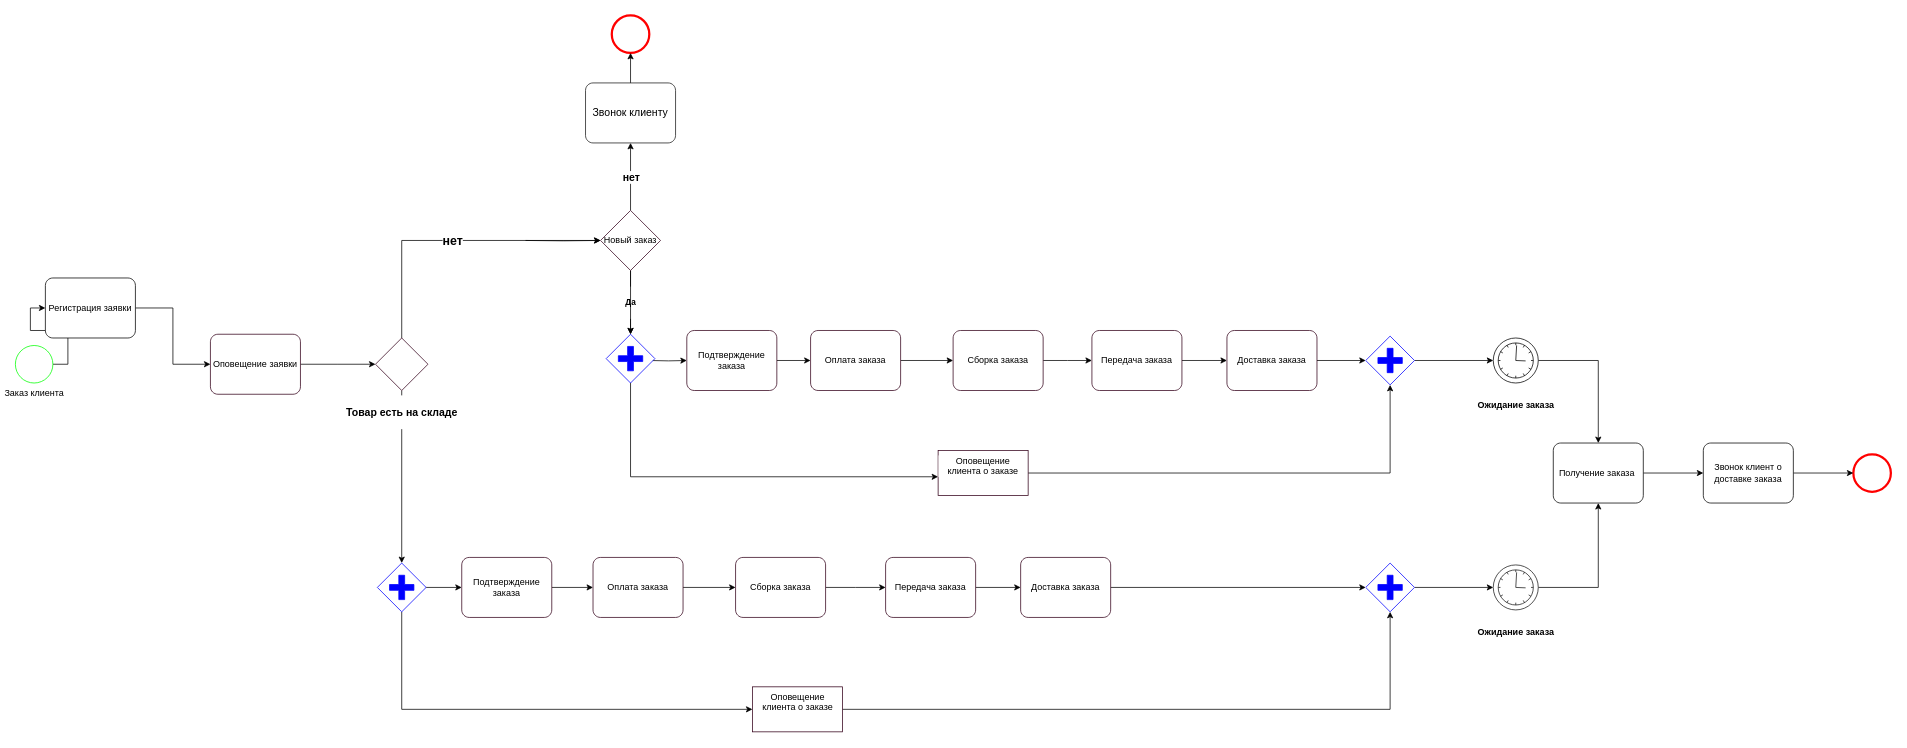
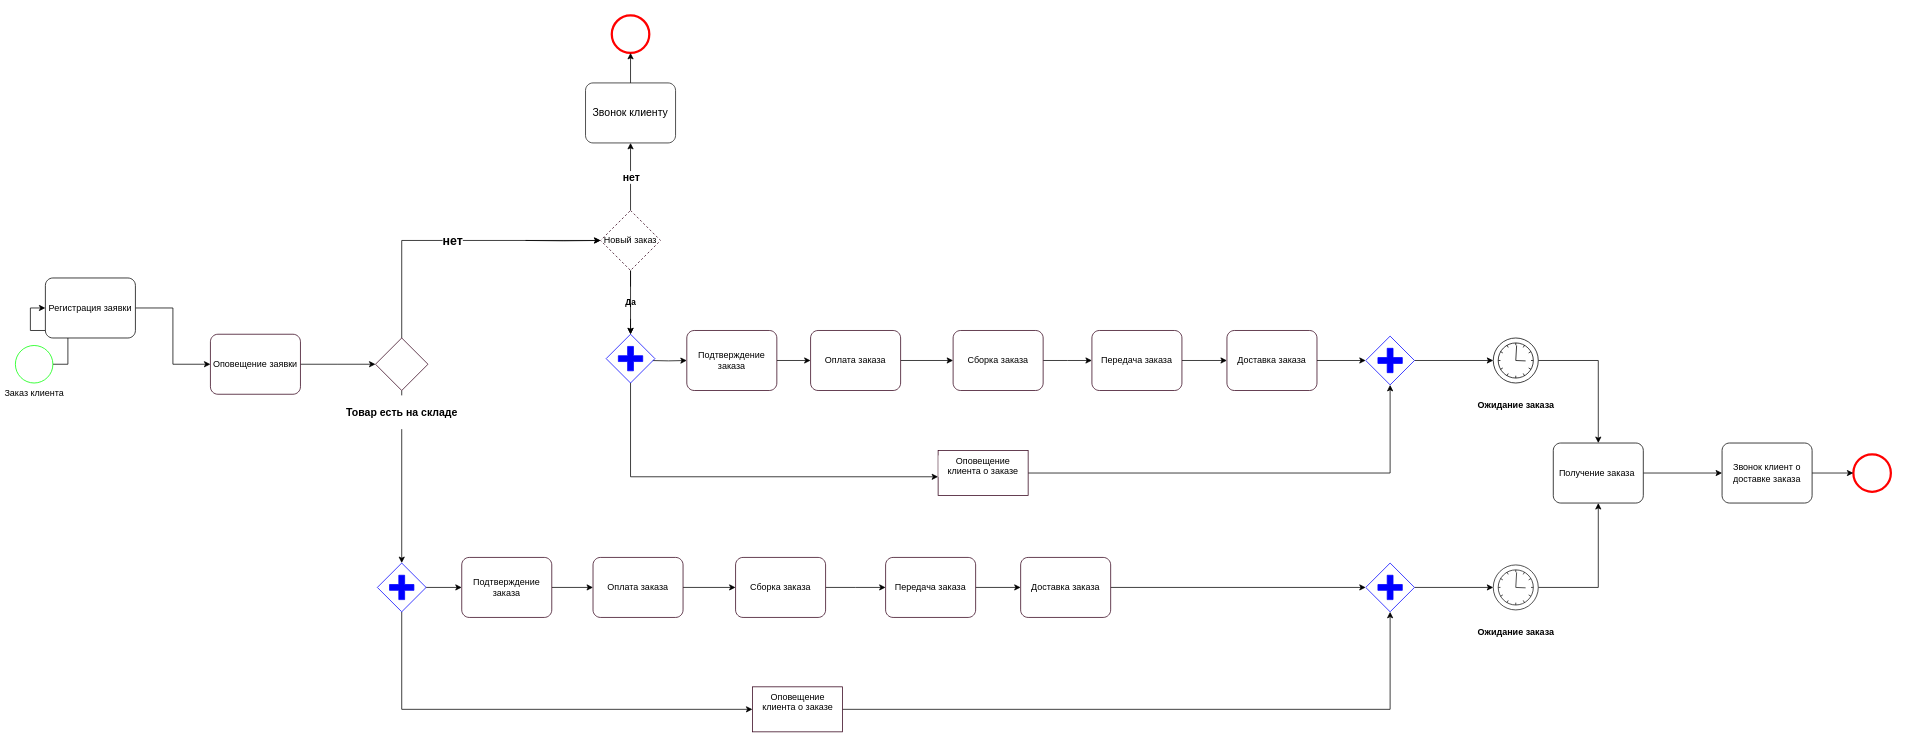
node "Новый заказ": style solid -> dashed
node "Звонок клиент о доставке заказа": moved (1748, 473) -> (1767, 473)
